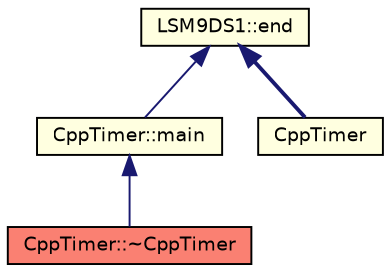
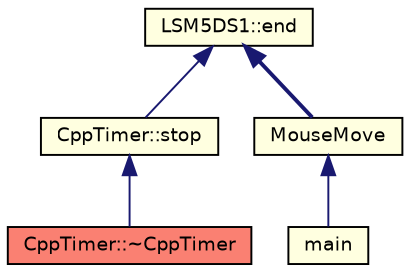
node "LSM9DS1::end": label "LSM9DS1::end" -> "LSM5DS1::end"
node "CppTimer::main": label "CppTimer::main" -> "CppTimer::stop"
node "CppTimer": label "CppTimer" -> "MouseMove"
node "main": added
